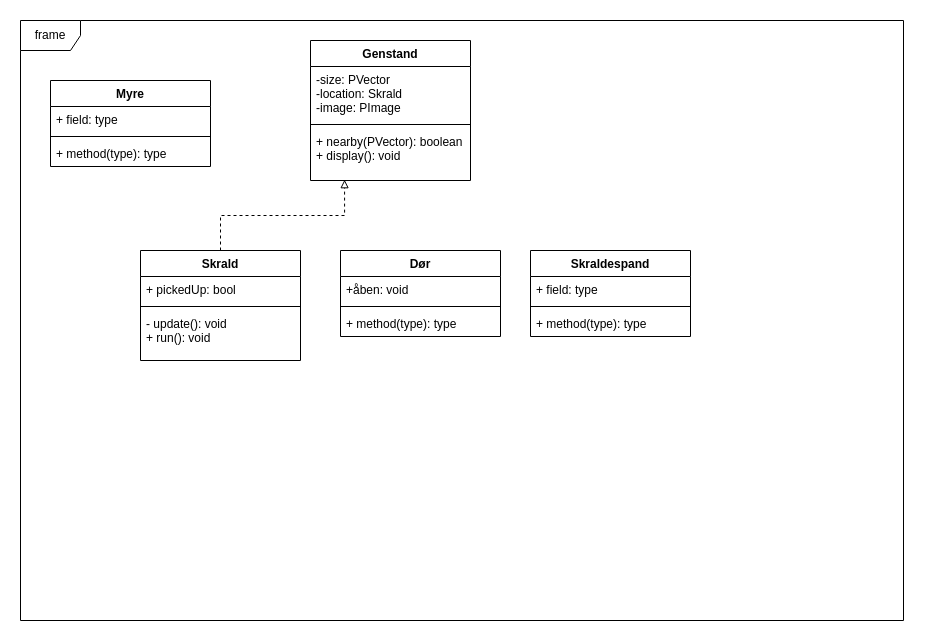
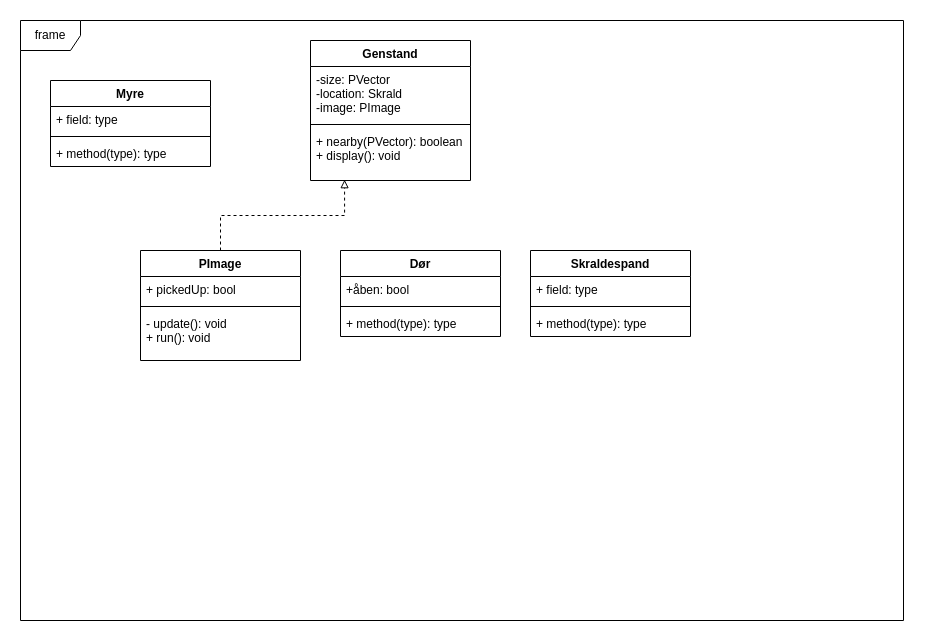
node "Skrald": label "Skrald" -> "PImage"
node "+åben: void": label "+åben: void" -> "+åben: bool"
